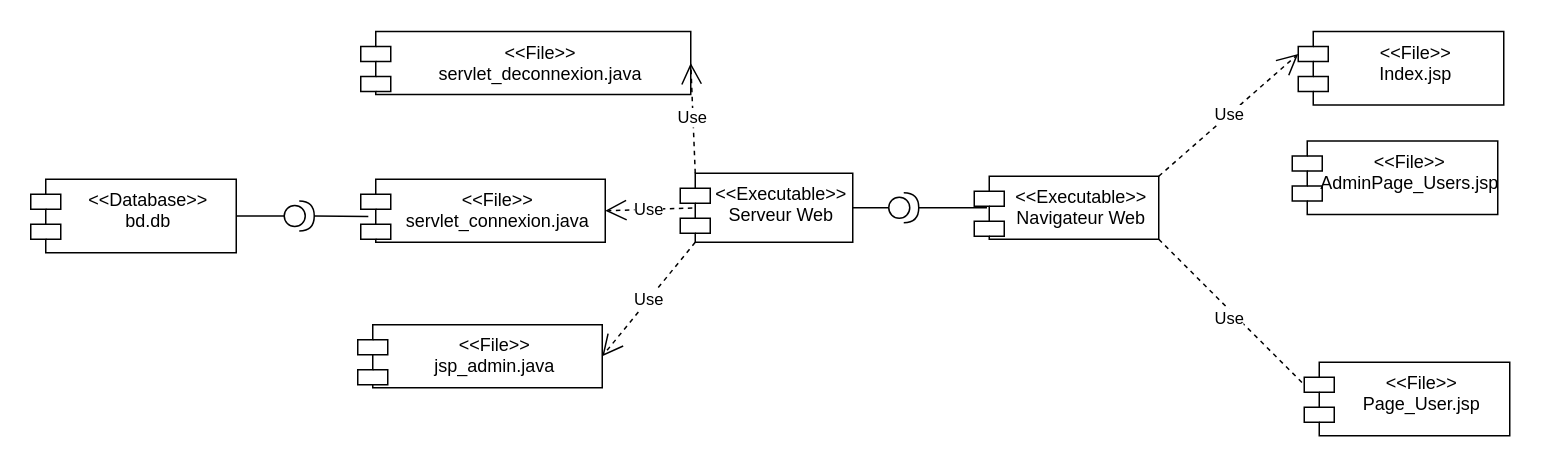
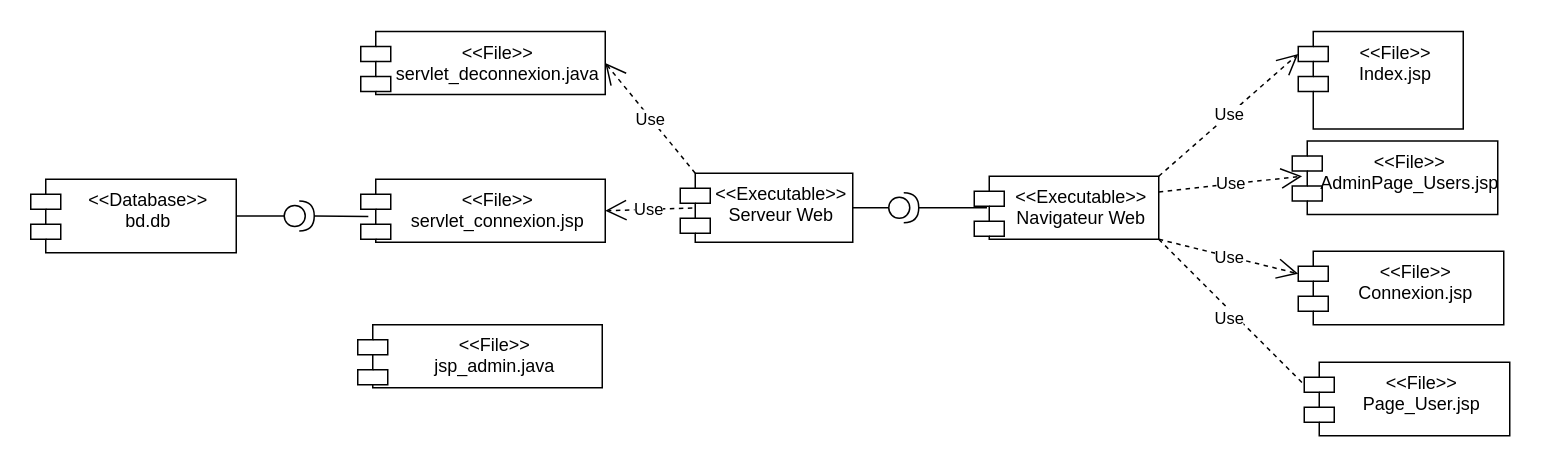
node "<<File>> servlet_deconnexion.java": size 330x63 -> 245x63
node "<<File>> Index.jsp": size 206x74 -> 165x98
edge "<<Executable>> Navigateur Web" -> "<<File>> AdminPage_Users.jsp": added, label "Use"
node "<<File>> servlet_connexion.java": label "<<File>> servlet_connexion.java" -> "<<File>> servlet_connexion.jsp"
edge "<<Executable>> Navigateur Web" -> "<<File>> Connexion.jsp": added, label "Use"
node "<<File>> Connexion.jsp": added
edge "<<Executable>> Serveur Web" -> "<<File>> jsp_admin.java": removed, label "Use"
